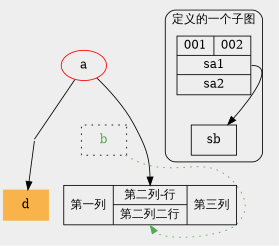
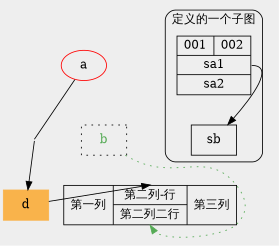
edge "a" -> "第一列": now "d" -> "第一列"
